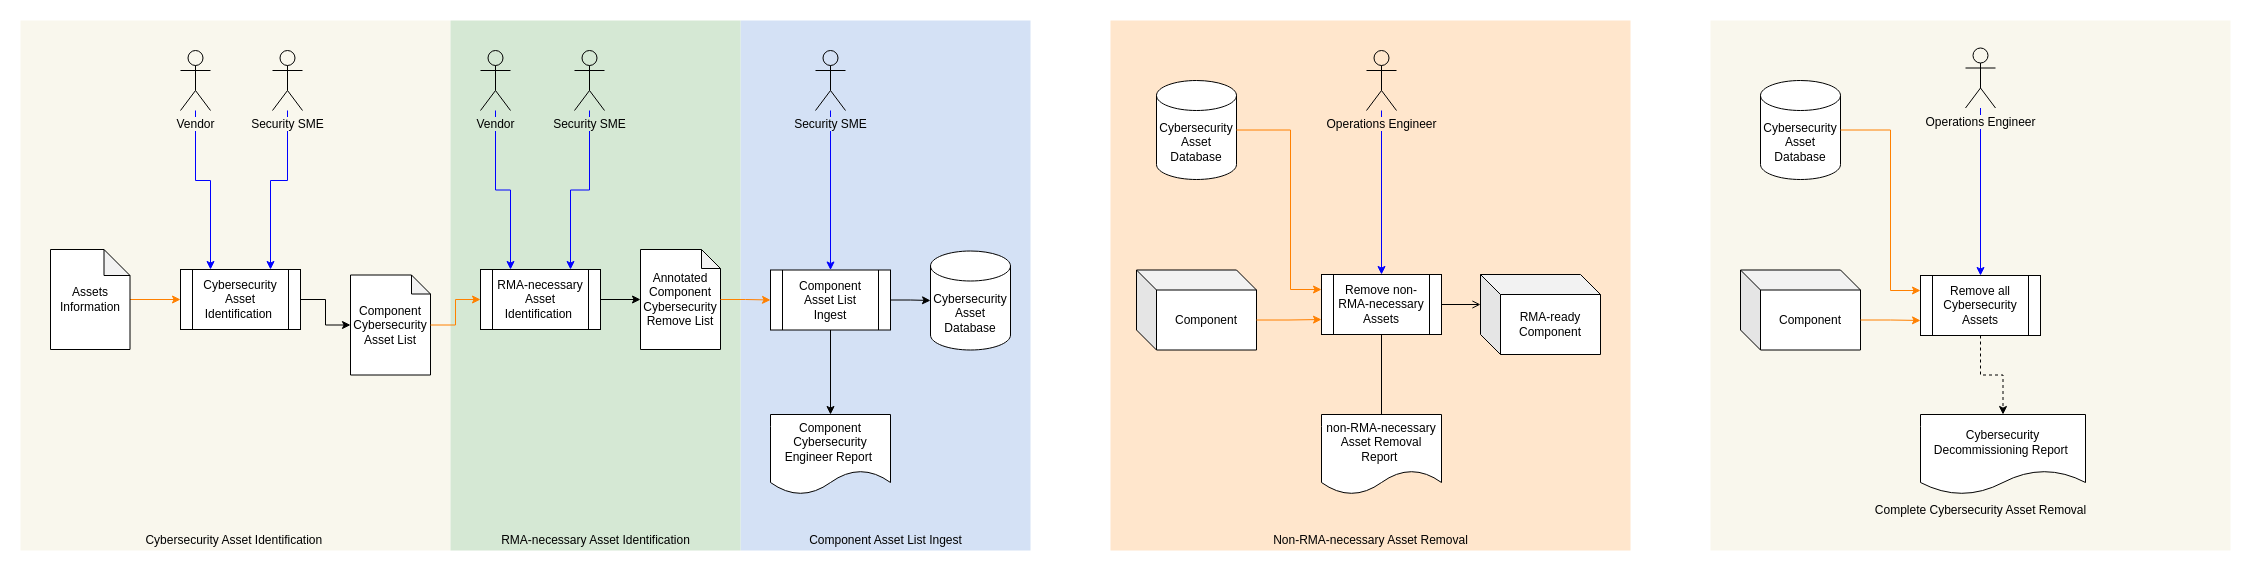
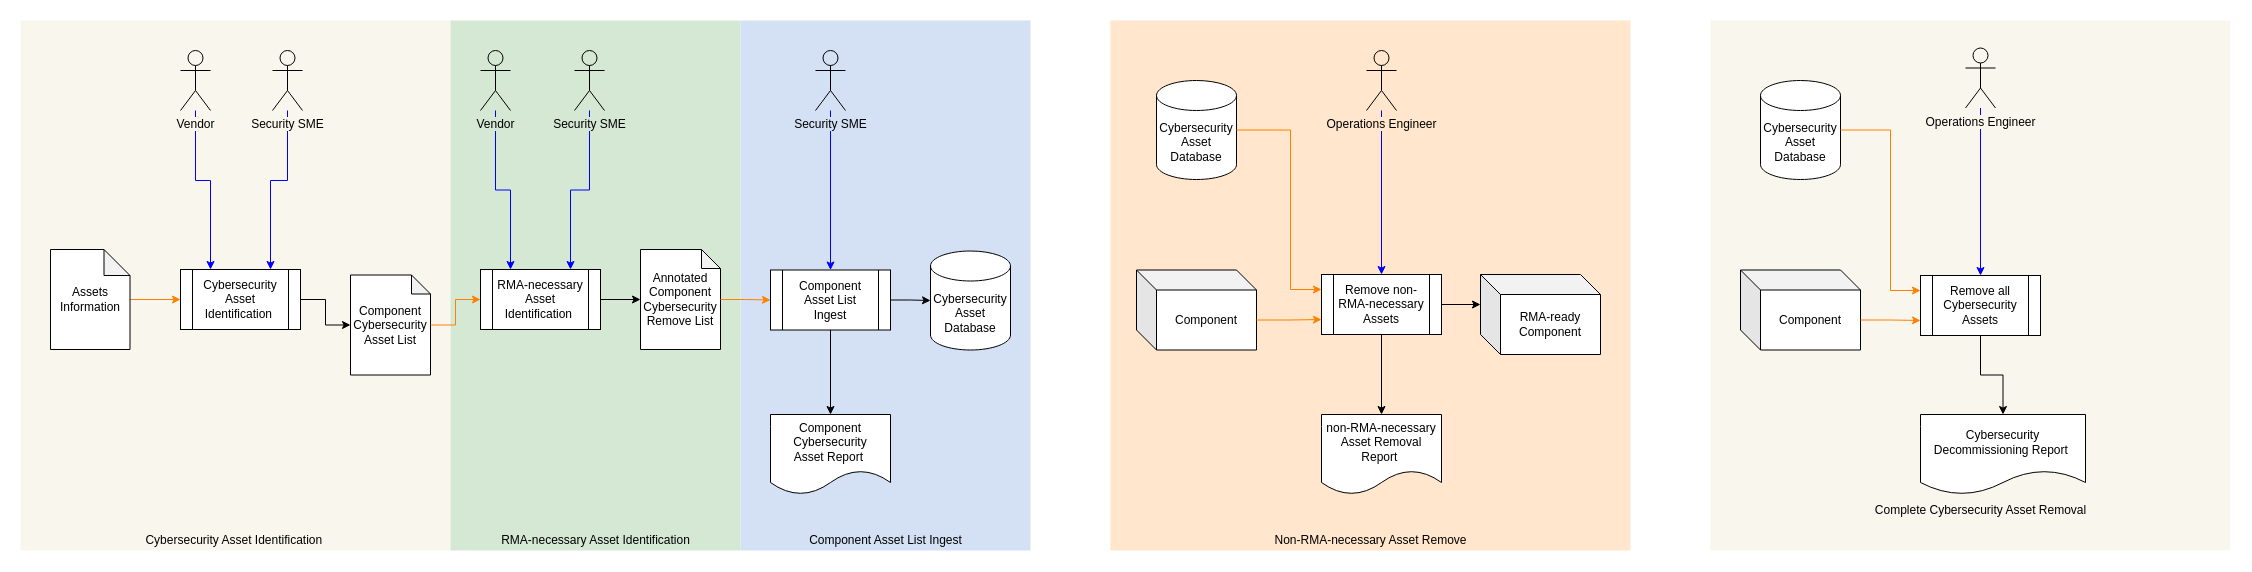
edge "Remove non-RMA-necessary Assets" -> "RMA-ready Component": arrowhead open -> classic
edge "Remove all Cybersecurity Assets" -> "Cybersecurity Decommissioning Report": style dashed -> solid
edge "Remove non-RMA-necessary Assets" -- "non-RMA-necessary Asset Removal Report": arrowhead none -> classic
node "Component Cybersecurity Engineer Report": label "Component Cybersecurity Engineer Report" -> "Component Cybersecurity Asset Report"
node "Non-RMA-necessary Asset Removal": label "Non-RMA-necessary Asset Removal" -> "Non-RMA-necessary Asset Remove"
